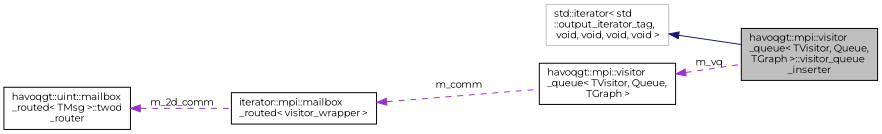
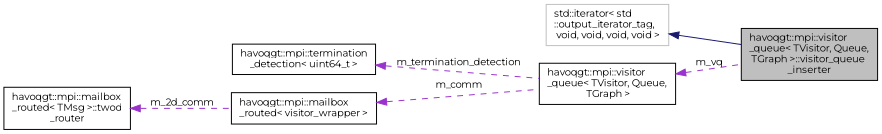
node "havoqgt::mpi::termination _detection< uint64_t >": added
node "havoqgt::uint::mailbox _routed< TMsg >::twod _router": label "havoqgt::uint::mailbox _routed< TMsg >::twod _router" -> "havoqgt::mpi::mailbox _routed< TMsg >::twod _router"
node "iterator::mpi::mailbox _routed< visitor_wrapper >": label "iterator::mpi::mailbox _routed< visitor_wrapper >" -> "havoqgt::mpi::mailbox _routed< visitor_wrapper >"
